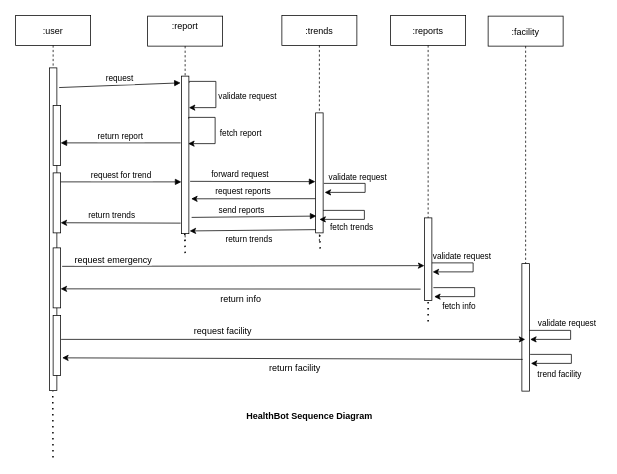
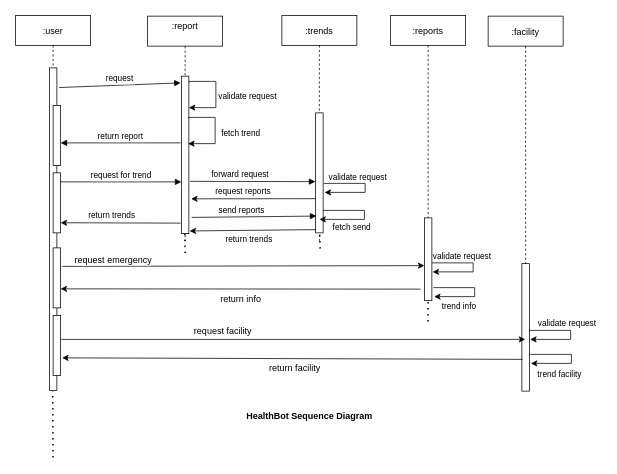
node "fetch report": label "fetch report" -> "fetch trend"
node "fetch trends": label "fetch trends" -> "fetch send"
node "fetch info": label "fetch info" -> "trend info"
